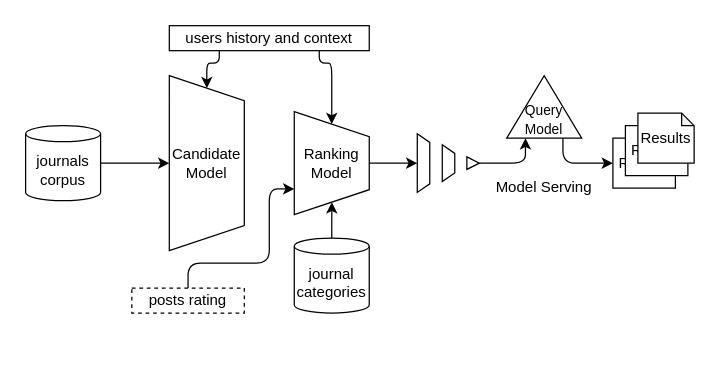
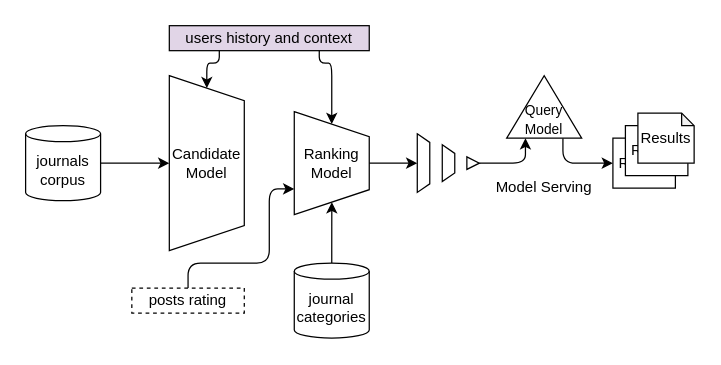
node "users history and context": fillcolor #ffffff -> #e1d5e7
node "journal categories": moved (332, 276) -> (332, 301)
